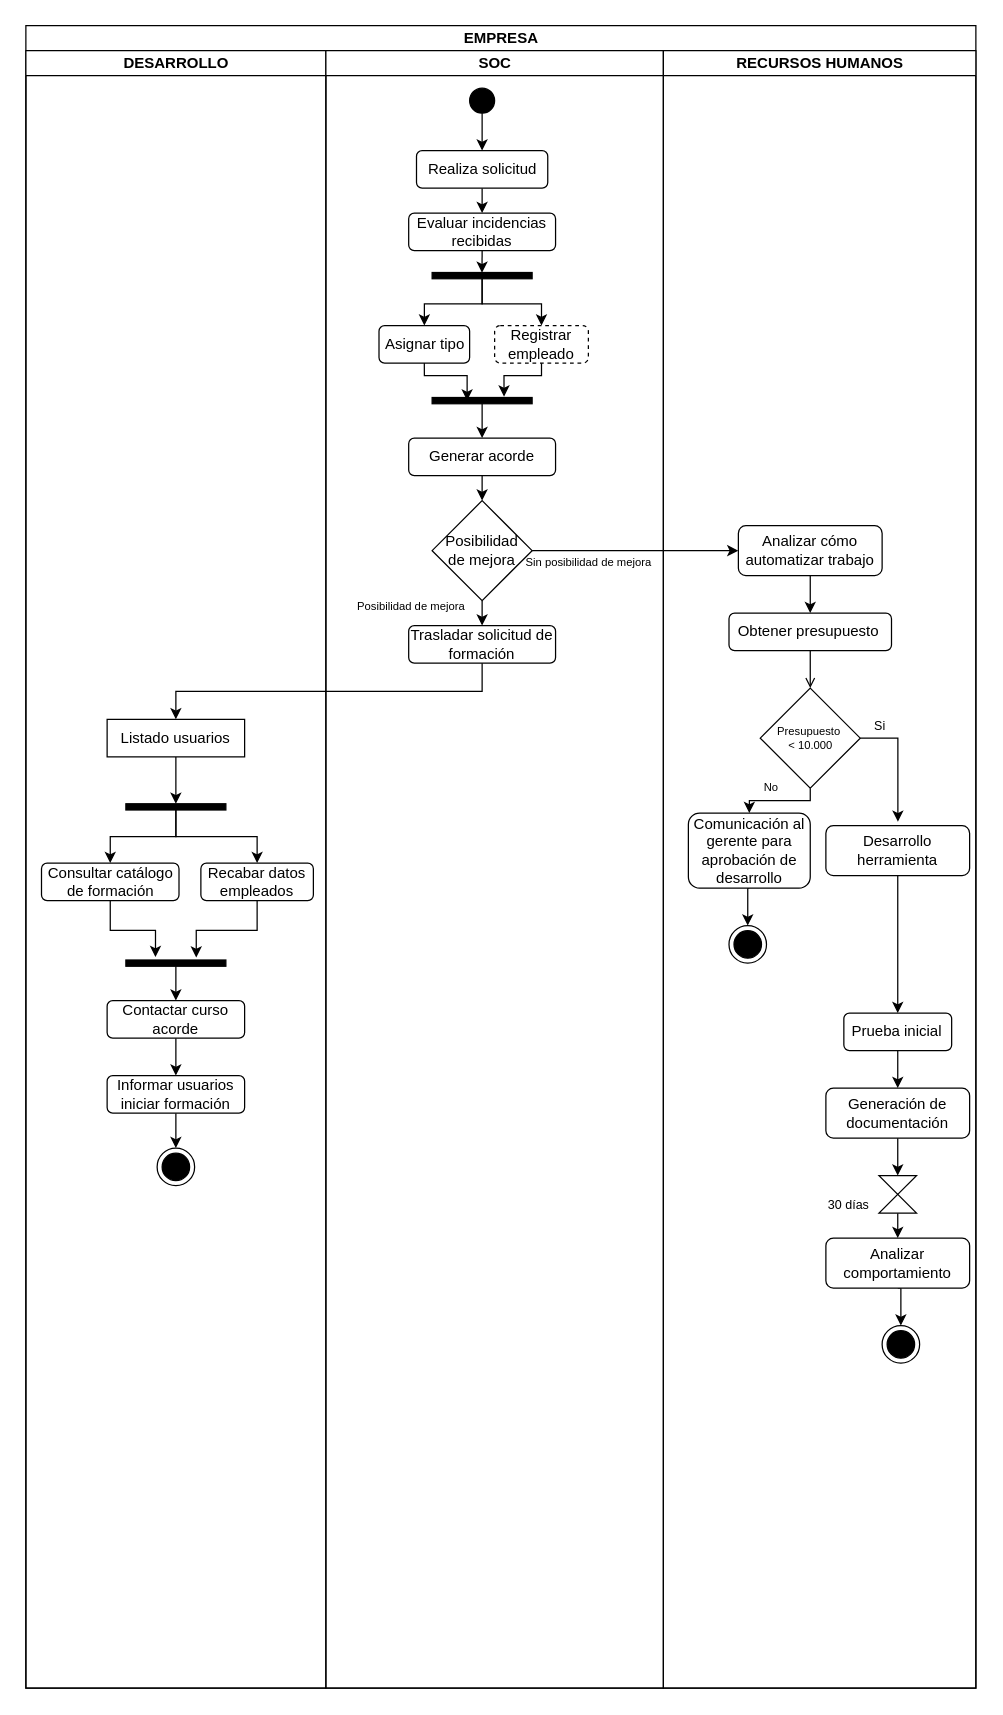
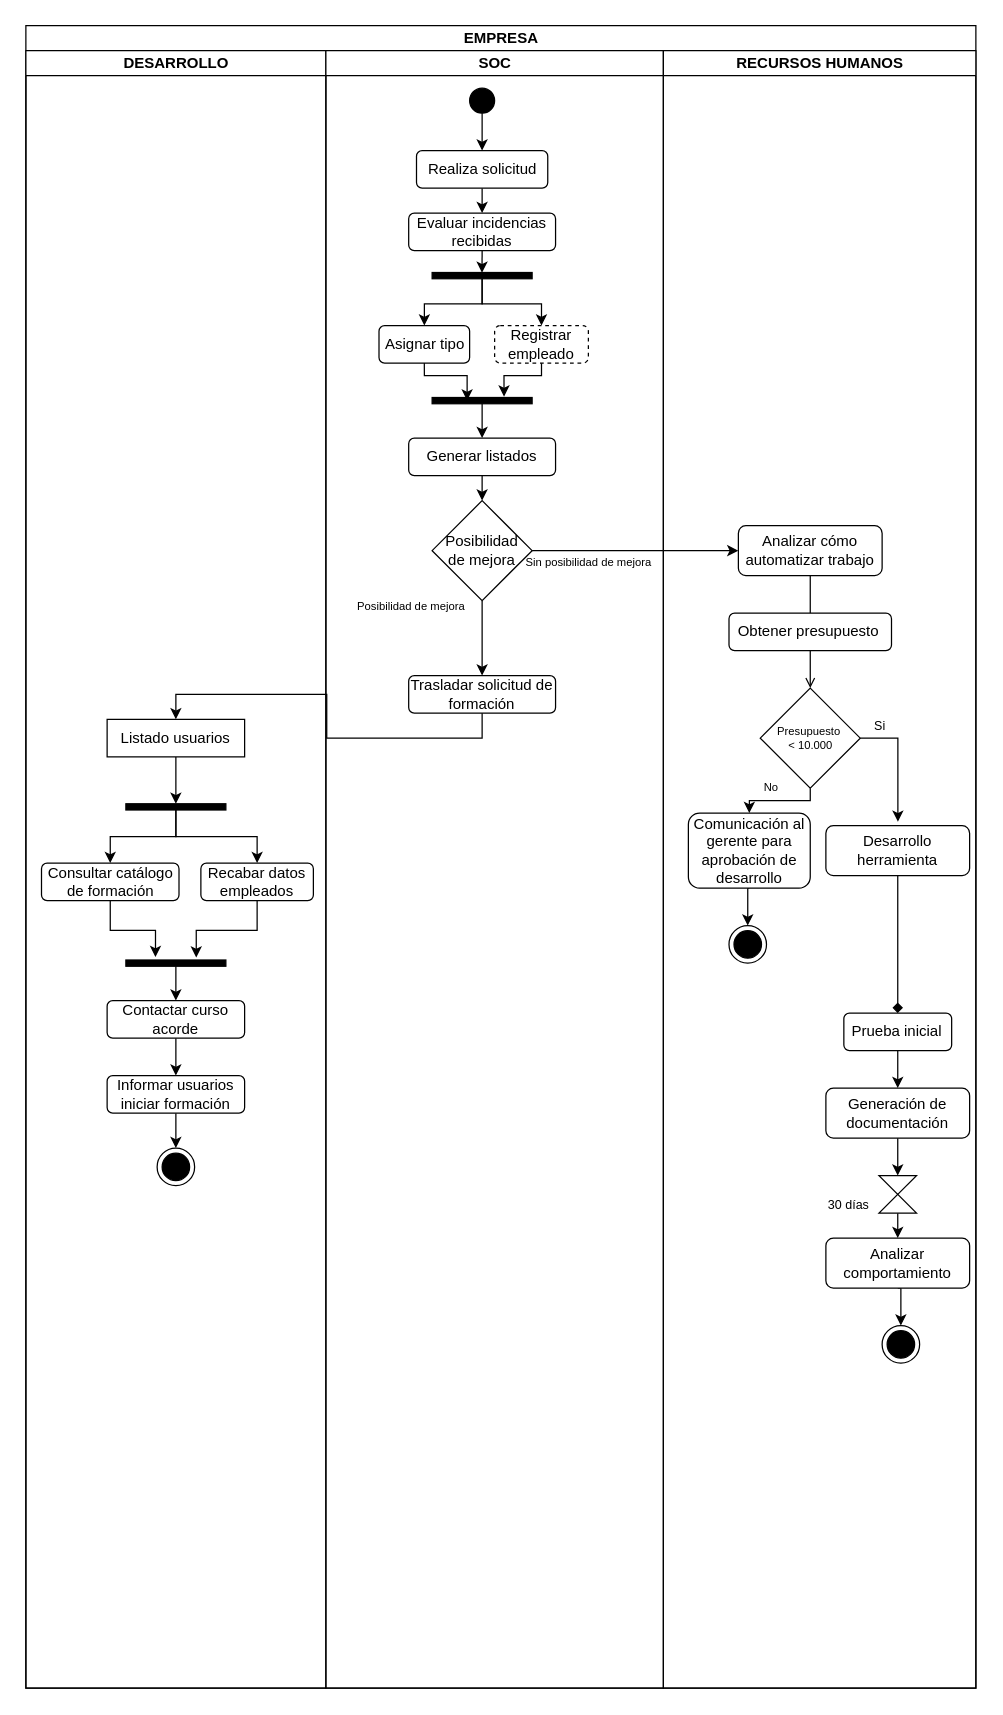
node "Generar acorde": label "Generar acorde" -> "Generar listados"
edge "Analizar cómo automatizar trabajo" -> "Obtener presupuesto": arrowhead classic -> none
node "Trasladar solicitud de formación": moved (482, 644) -> (482, 694)
edge "Desarrollo herramienta" -> "Prueba inicial": arrowhead classic -> diamond
